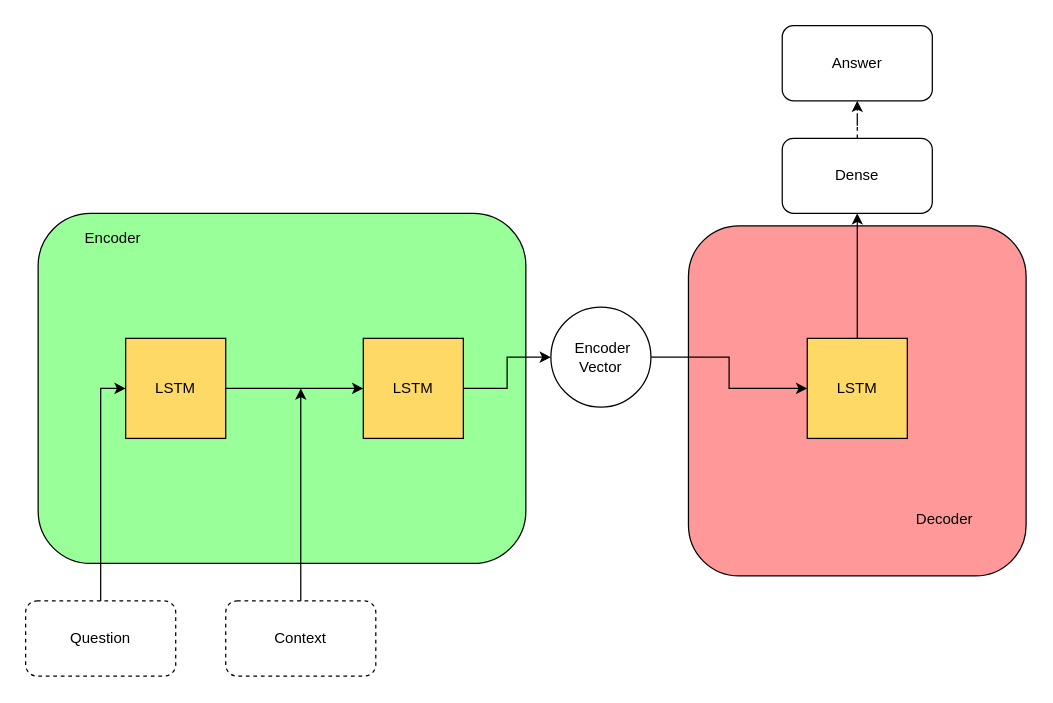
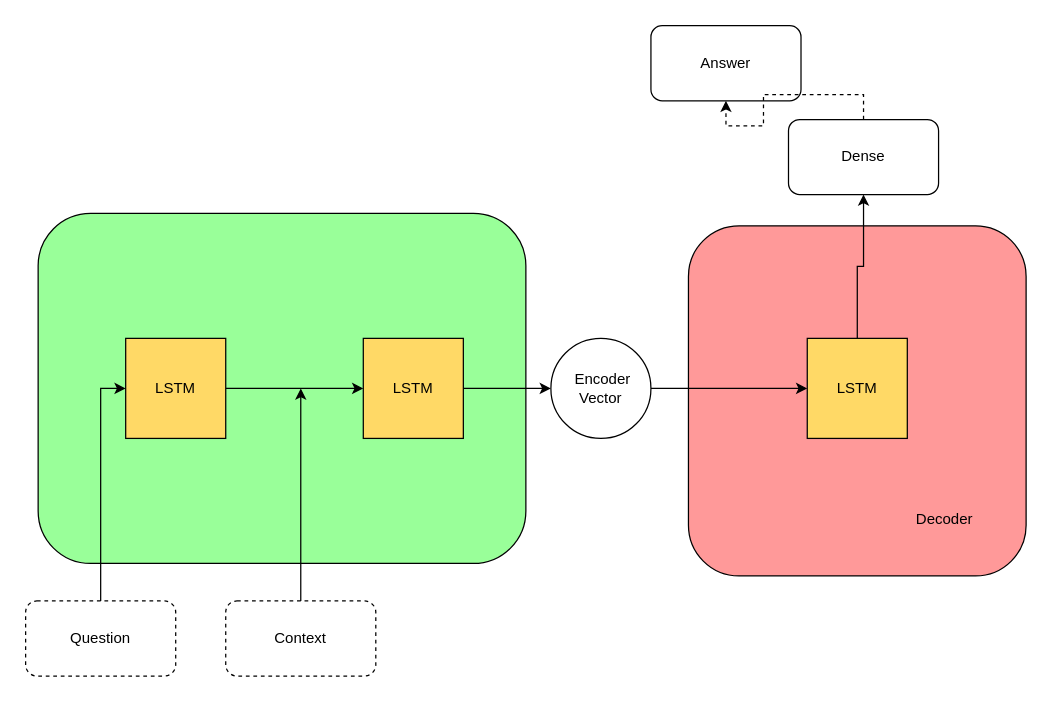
node "Answer": moved (857, 63) -> (726, 63)
node "Dense": moved (857, 176) -> (863, 157)
node "Encoder": removed
node "Encoder Vector": moved (601, 357) -> (601, 388)
